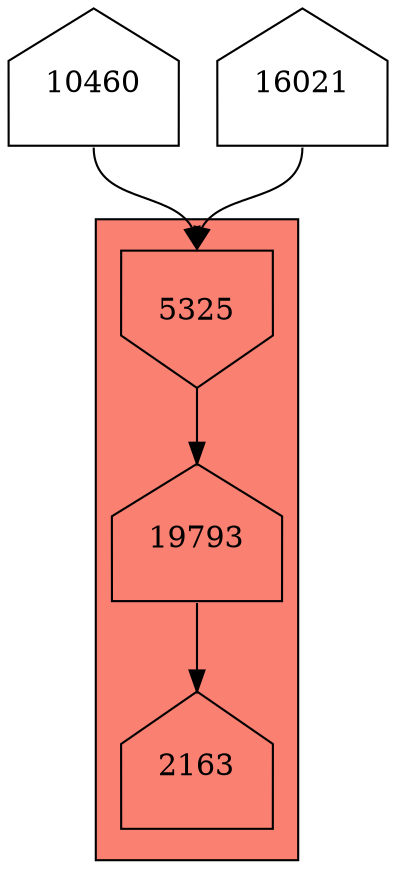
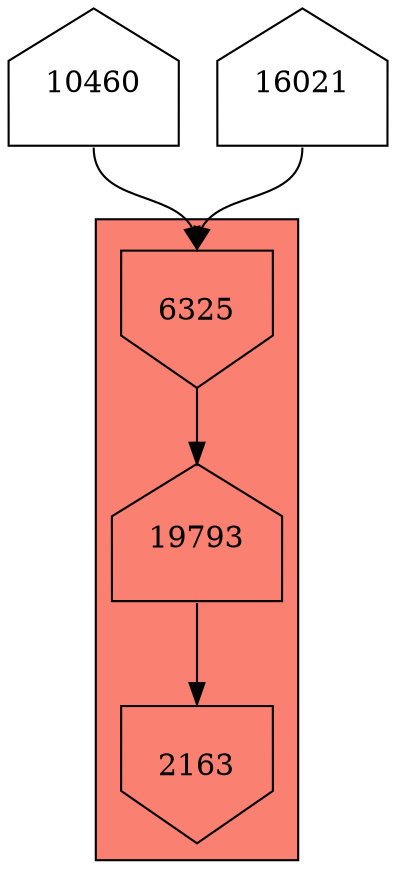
node "5325": label "5325" -> "6325"
node "2163": shape house -> invhouse
